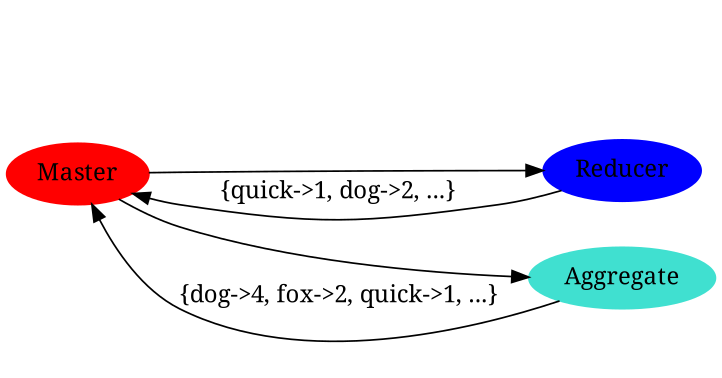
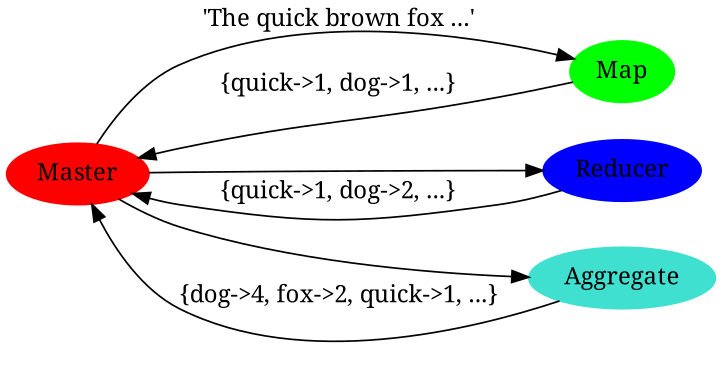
node "Map": added
